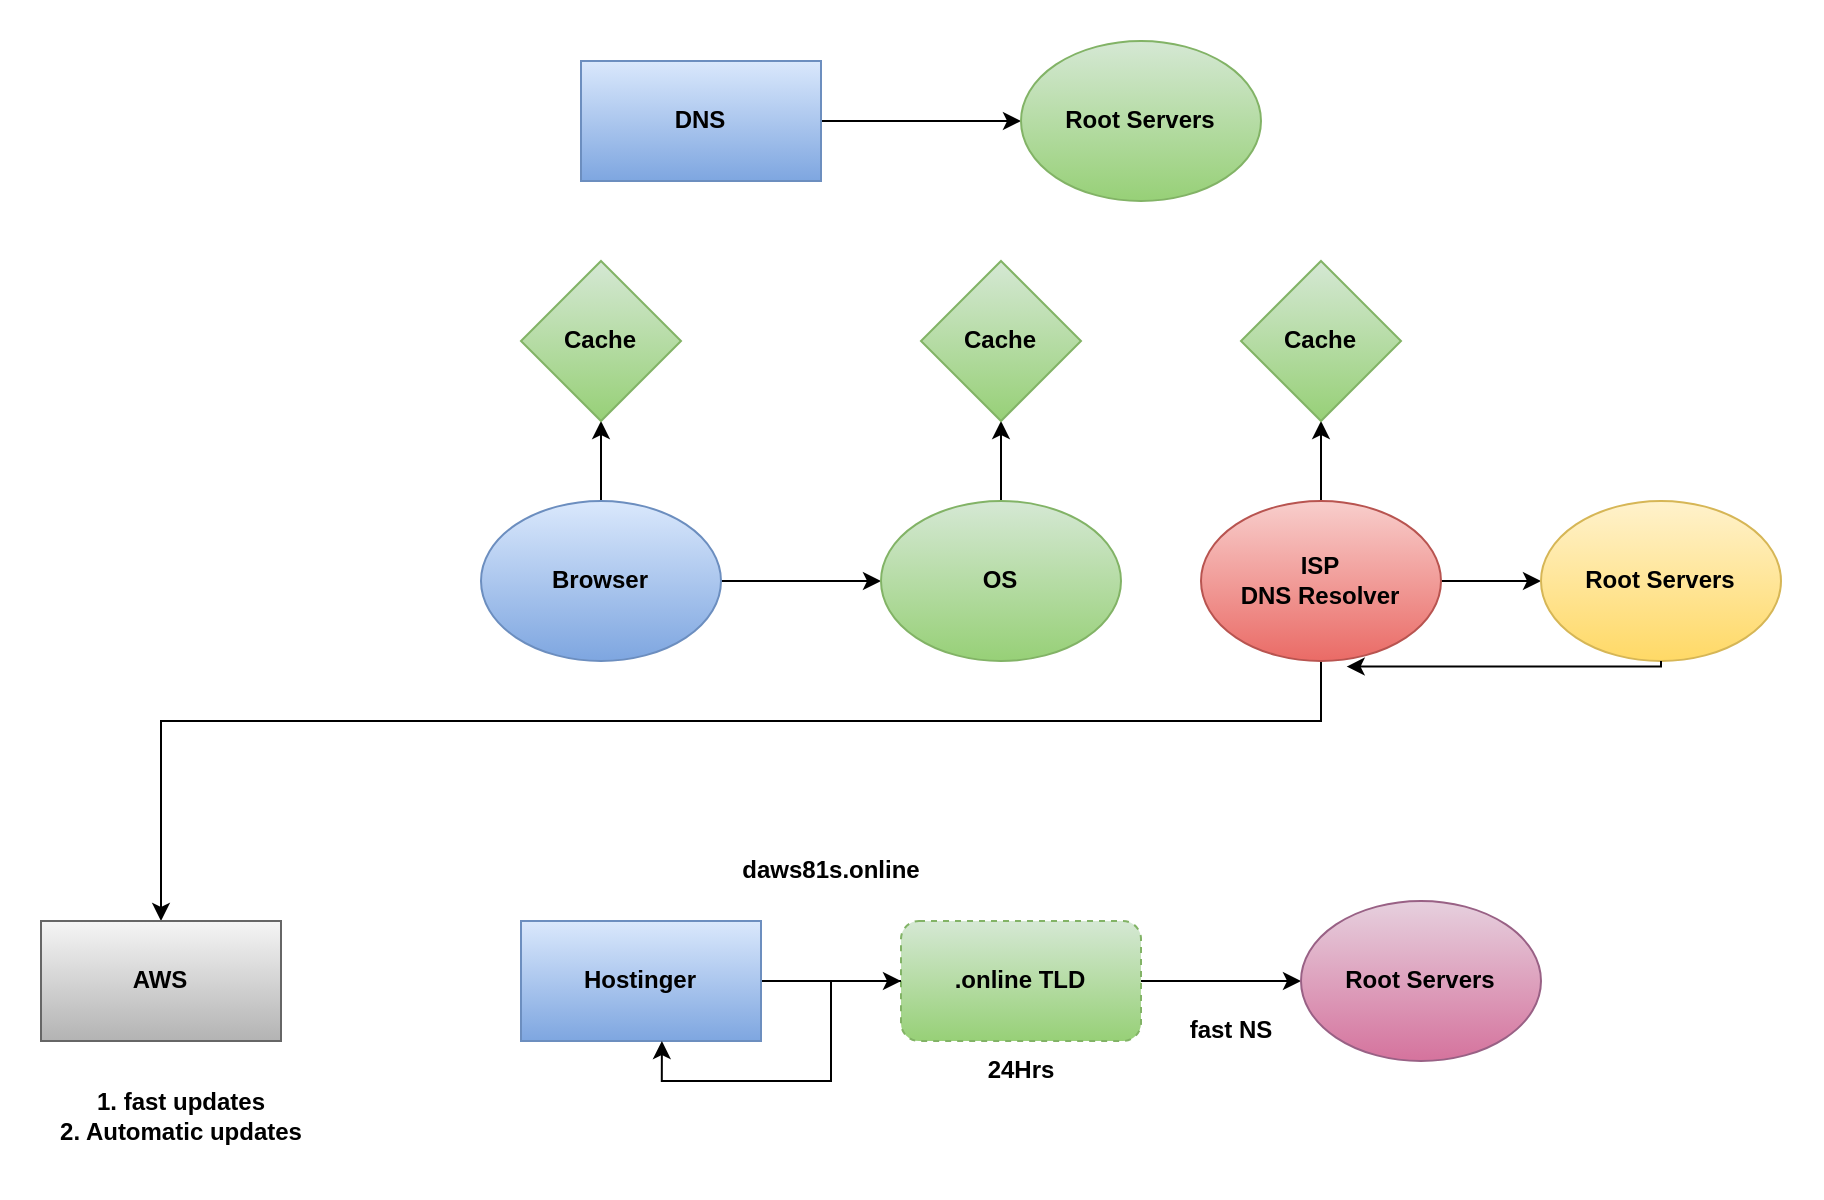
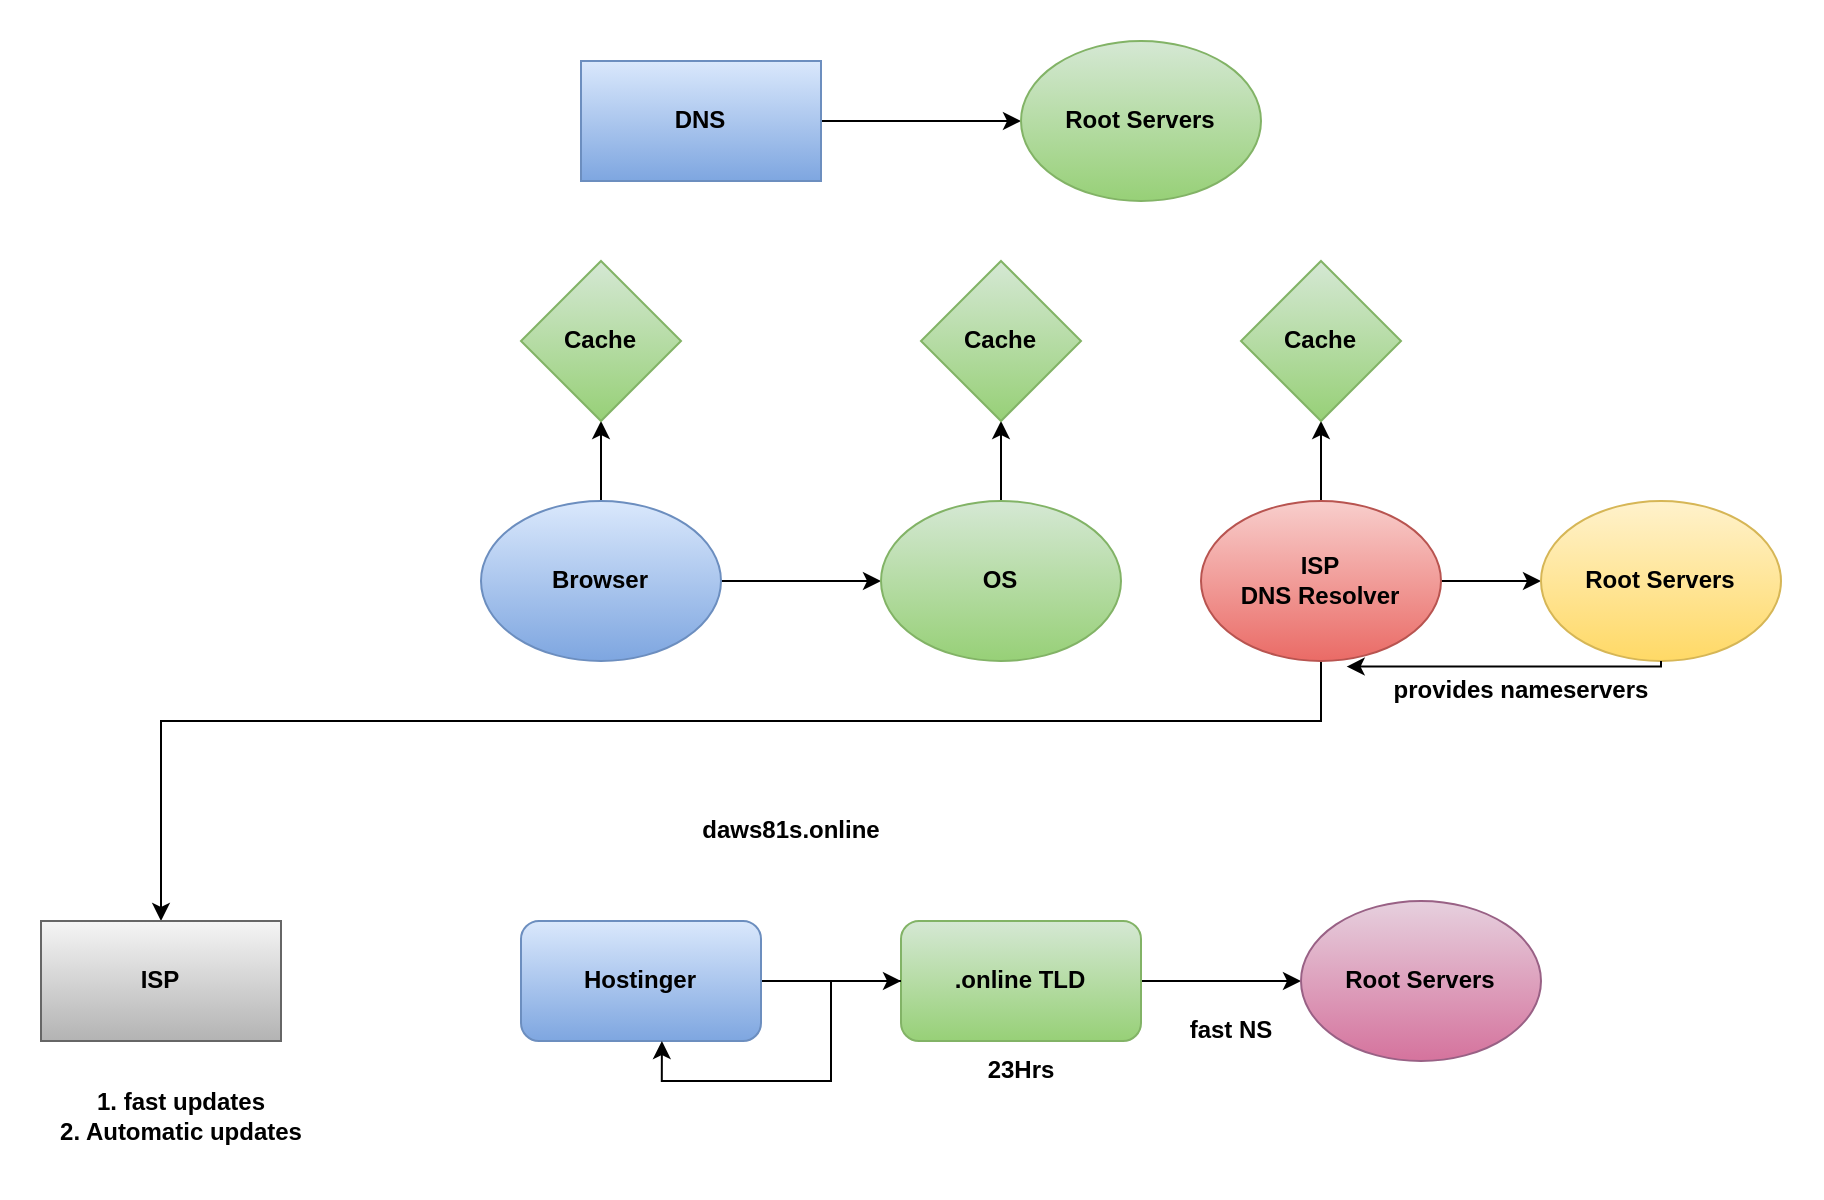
node "provides nameservers": added
node "daws81s.online": moved (831, 871) -> (791, 831)
node "AWS": label "AWS" -> "ISP"
node "Hostinger": shape rectangle -> rounded rectangle
node ".online TLD": style dashed -> solid
node "24Hrs": label "24Hrs" -> "23Hrs"
